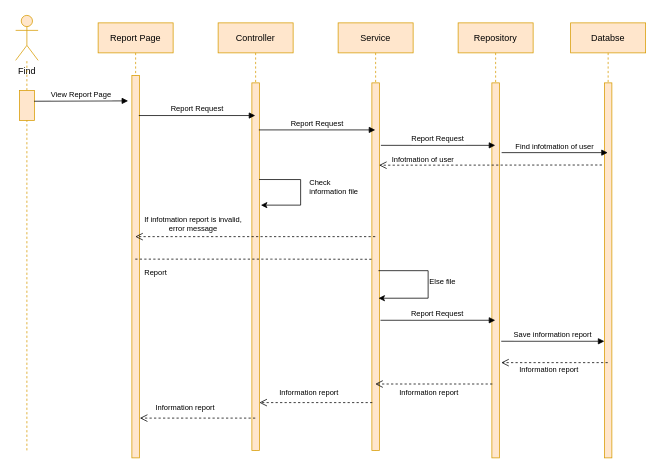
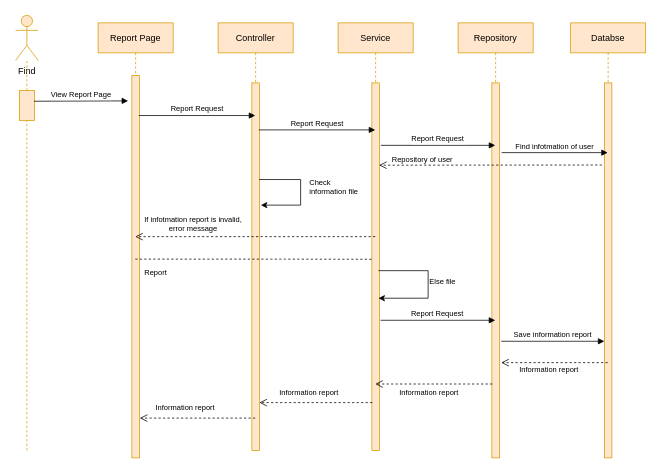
node "Infotmation of user": label "Infotmation of user" -> "Repository of user"
